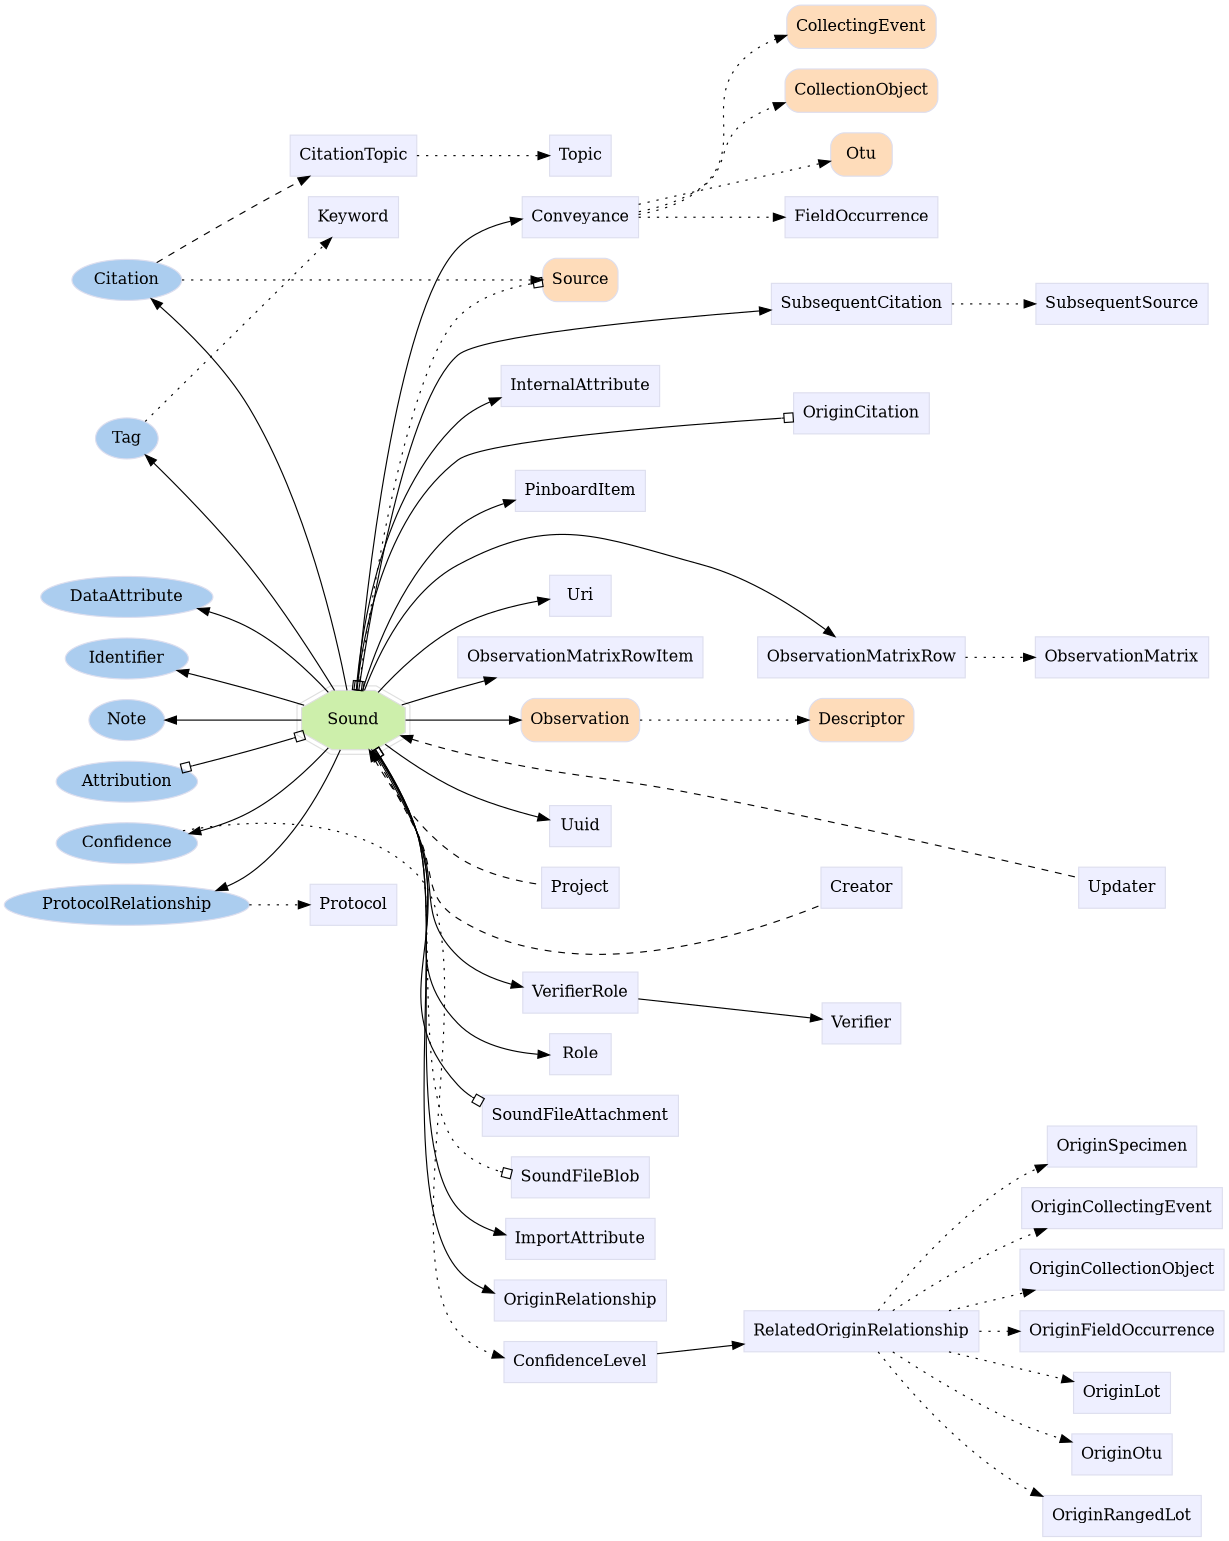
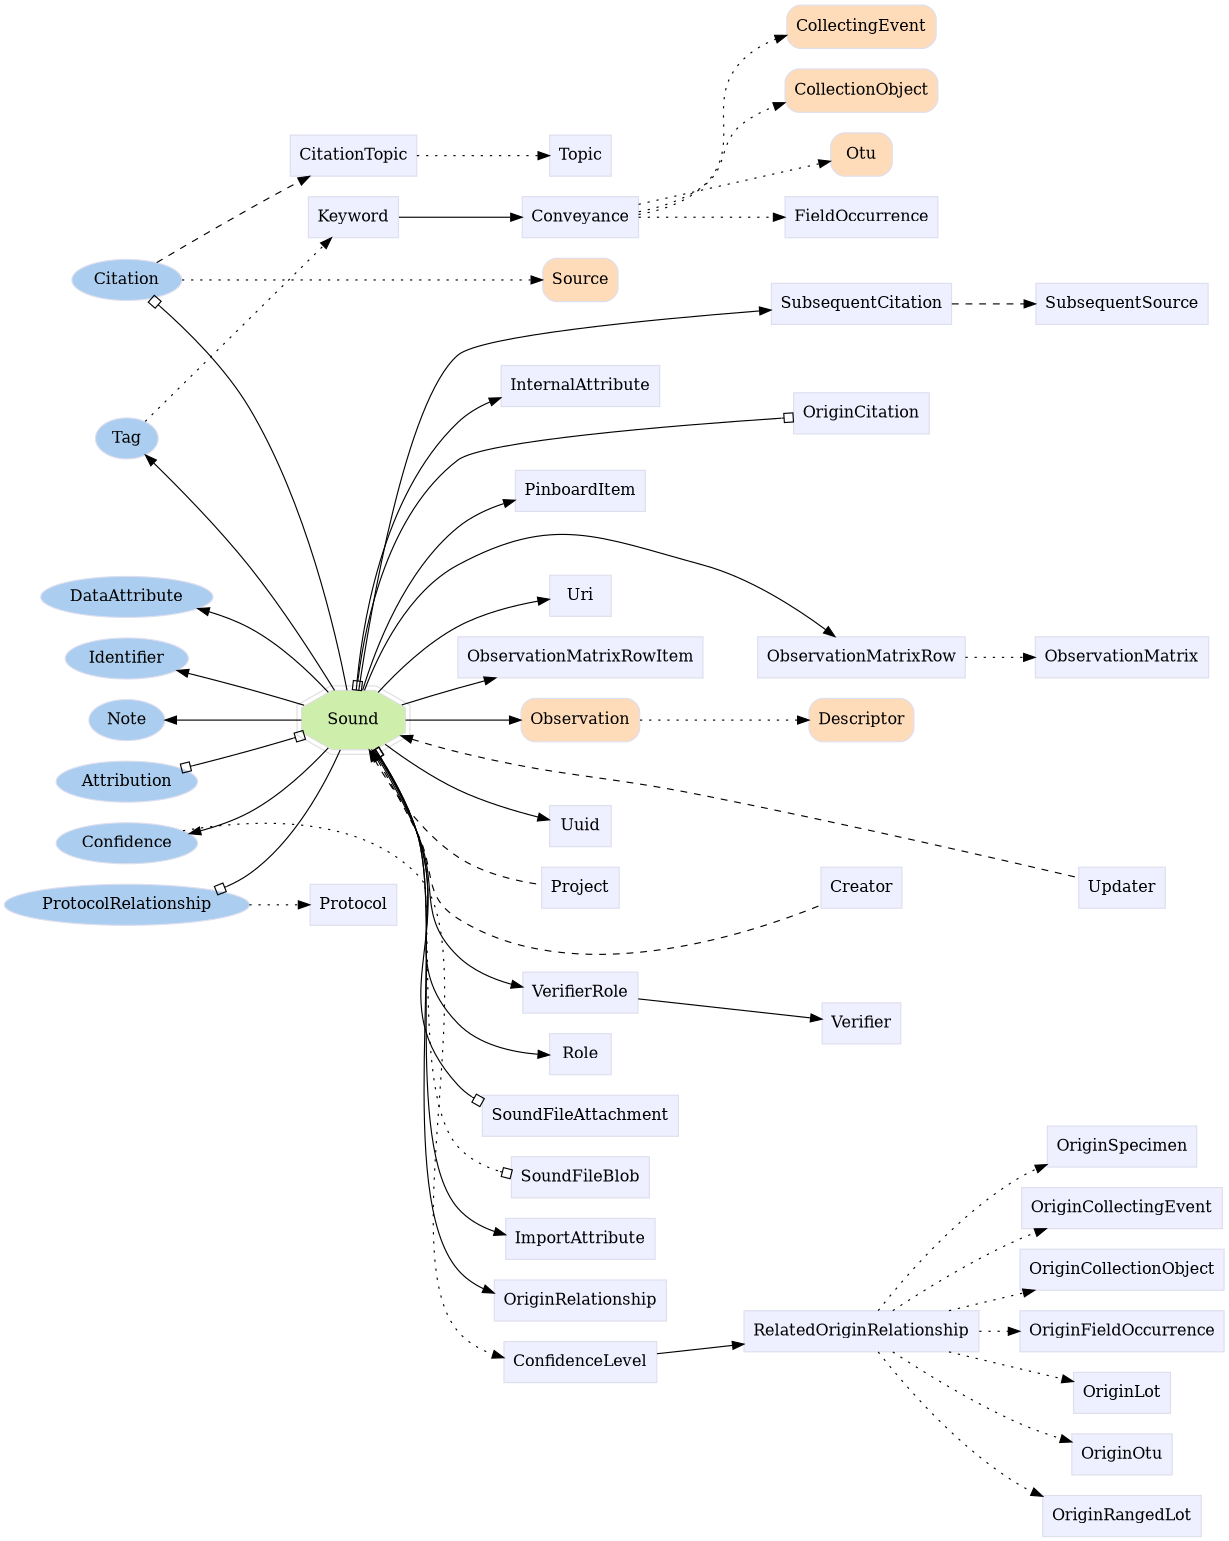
edge "SubsequentCitation" -> "SubsequentSource": style dotted -> dashed
edge "Sound" -> "Conveyance": now "Keyword" -> "Conveyance"
edge "Source" -- "Sound": removed
edge "Sound" -> "Citation": arrowhead normal -> obox
edge "Sound" -> "ProtocolRelationship": arrowhead normal -> obox
